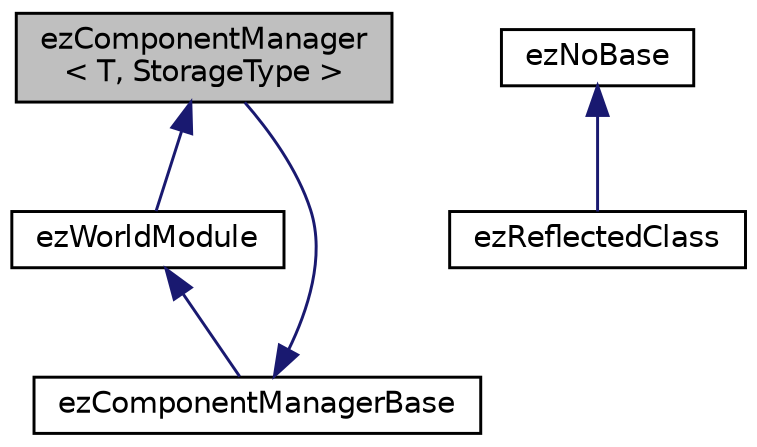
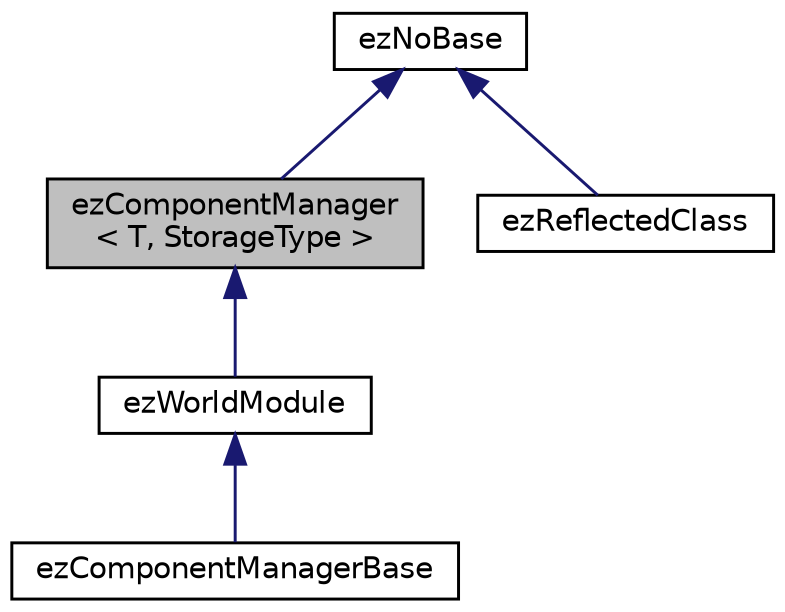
edge "ezComponentManager < T, StorageType >" -> "ezComponentManagerBase": now "ezComponentManager < T, StorageType >" -> "ezNoBase"
